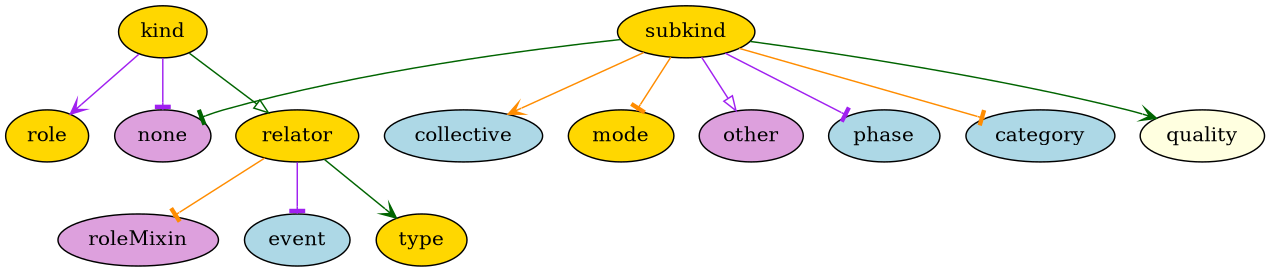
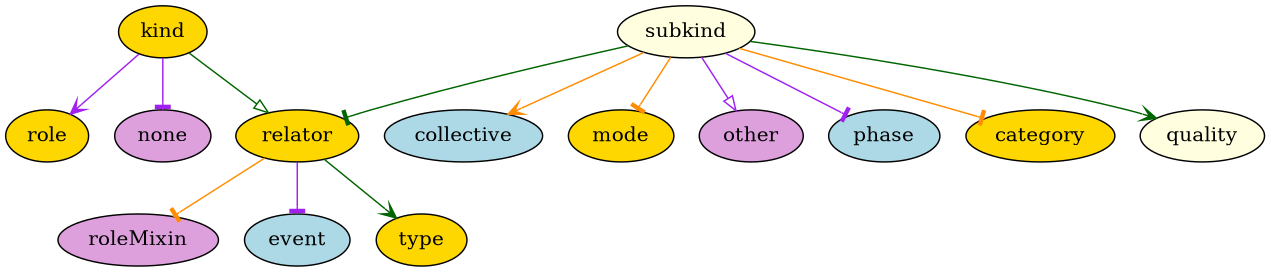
node "subkind": fillcolor gold -> lightyellow
edge "subkind" -> "none": now "subkind" -> "relator"
node "category": fillcolor lightblue -> gold
